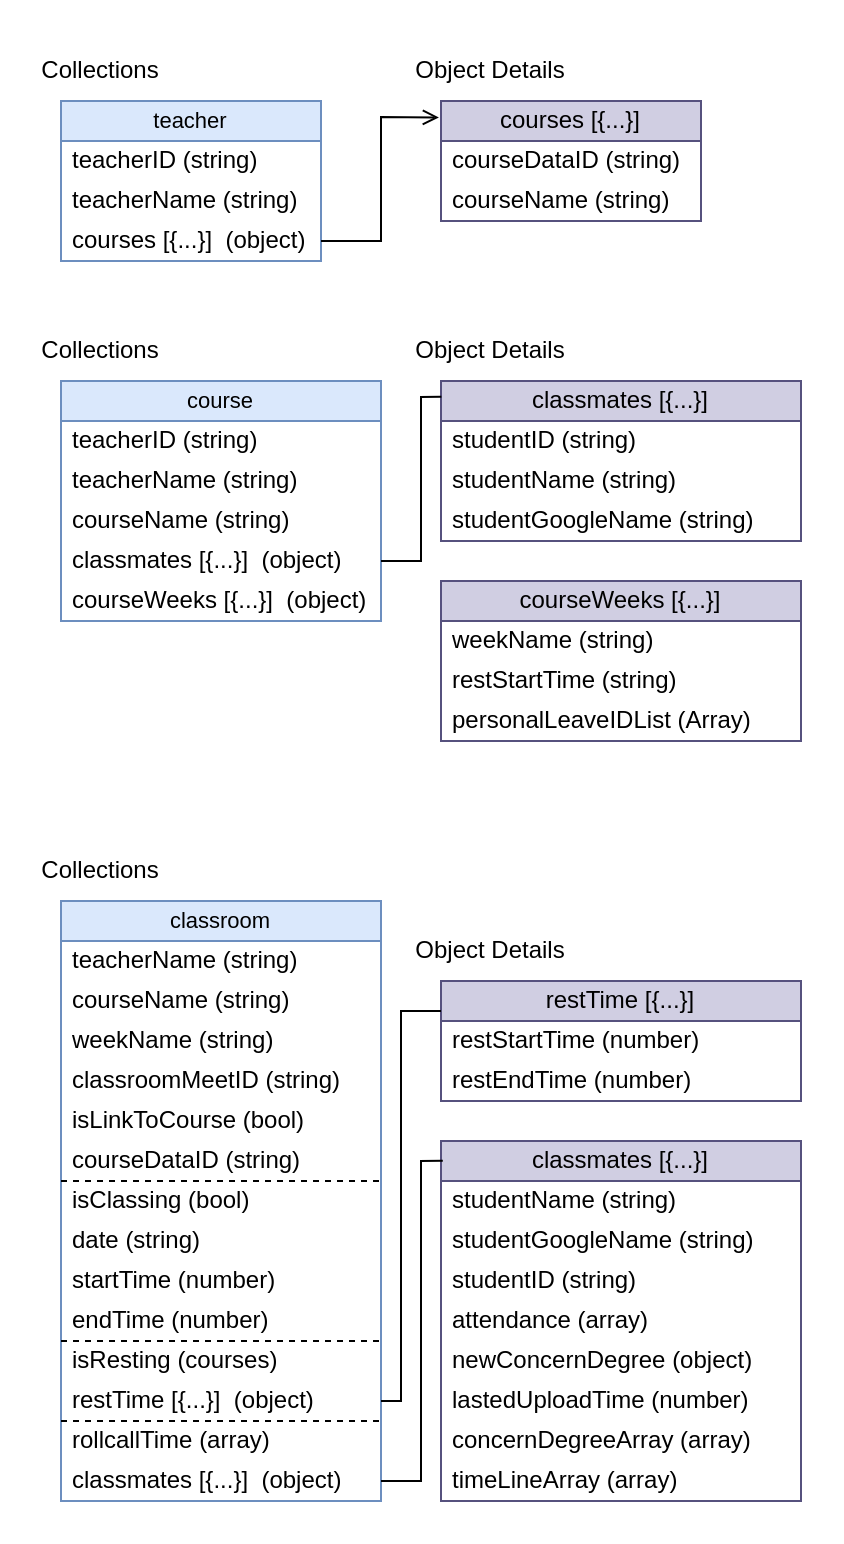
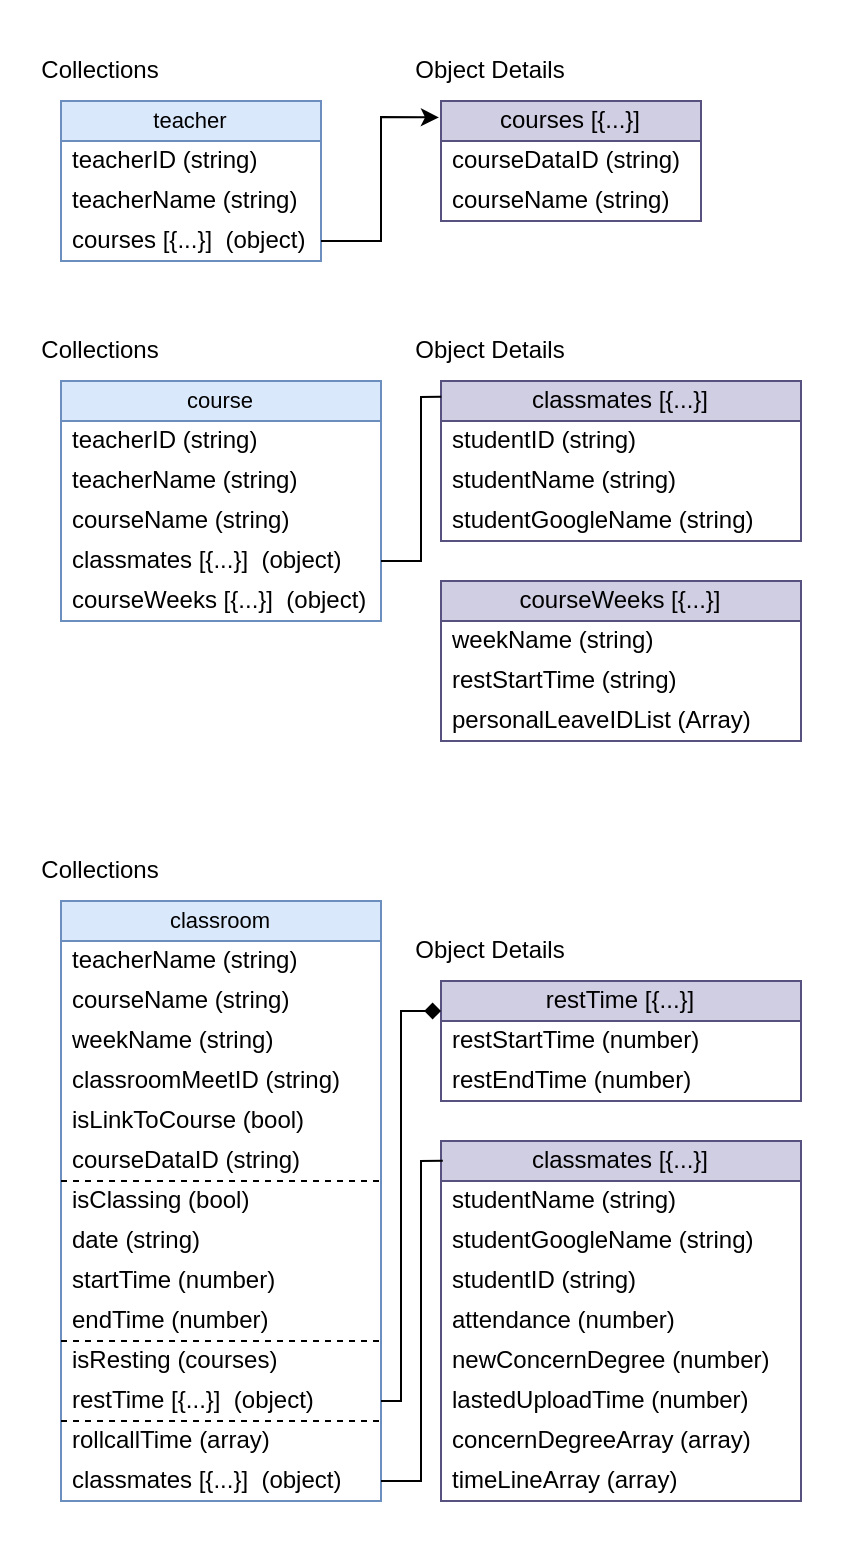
edge "courses [{...}] (object)" -> "courses [{...}]": arrowhead open -> classic
edge "restTime [{...}]" -- "restTime [{...}] (object)": arrowhead none -> diamond
node "attendance (array)": label "attendance (array)" -> "attendance (number)"
node "newConcernDegree (object)": label "newConcernDegree (object)" -> "newConcernDegree (number)"
